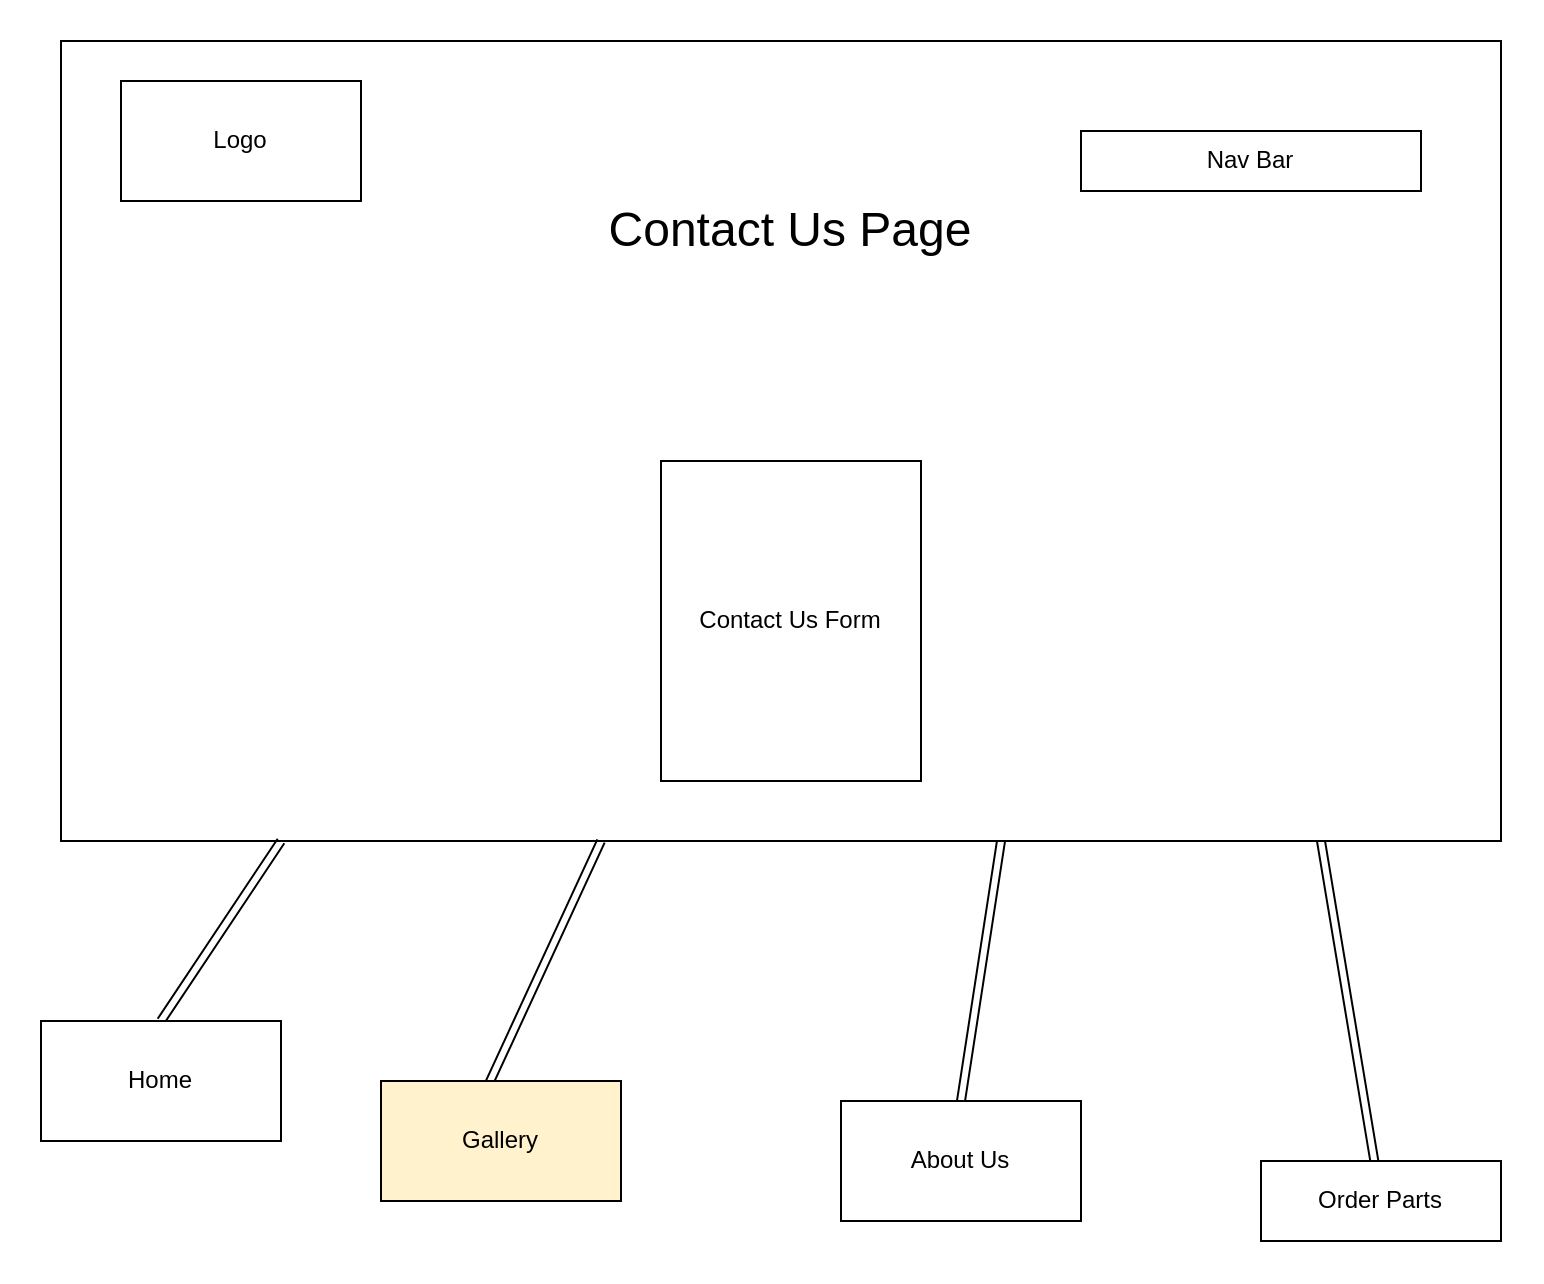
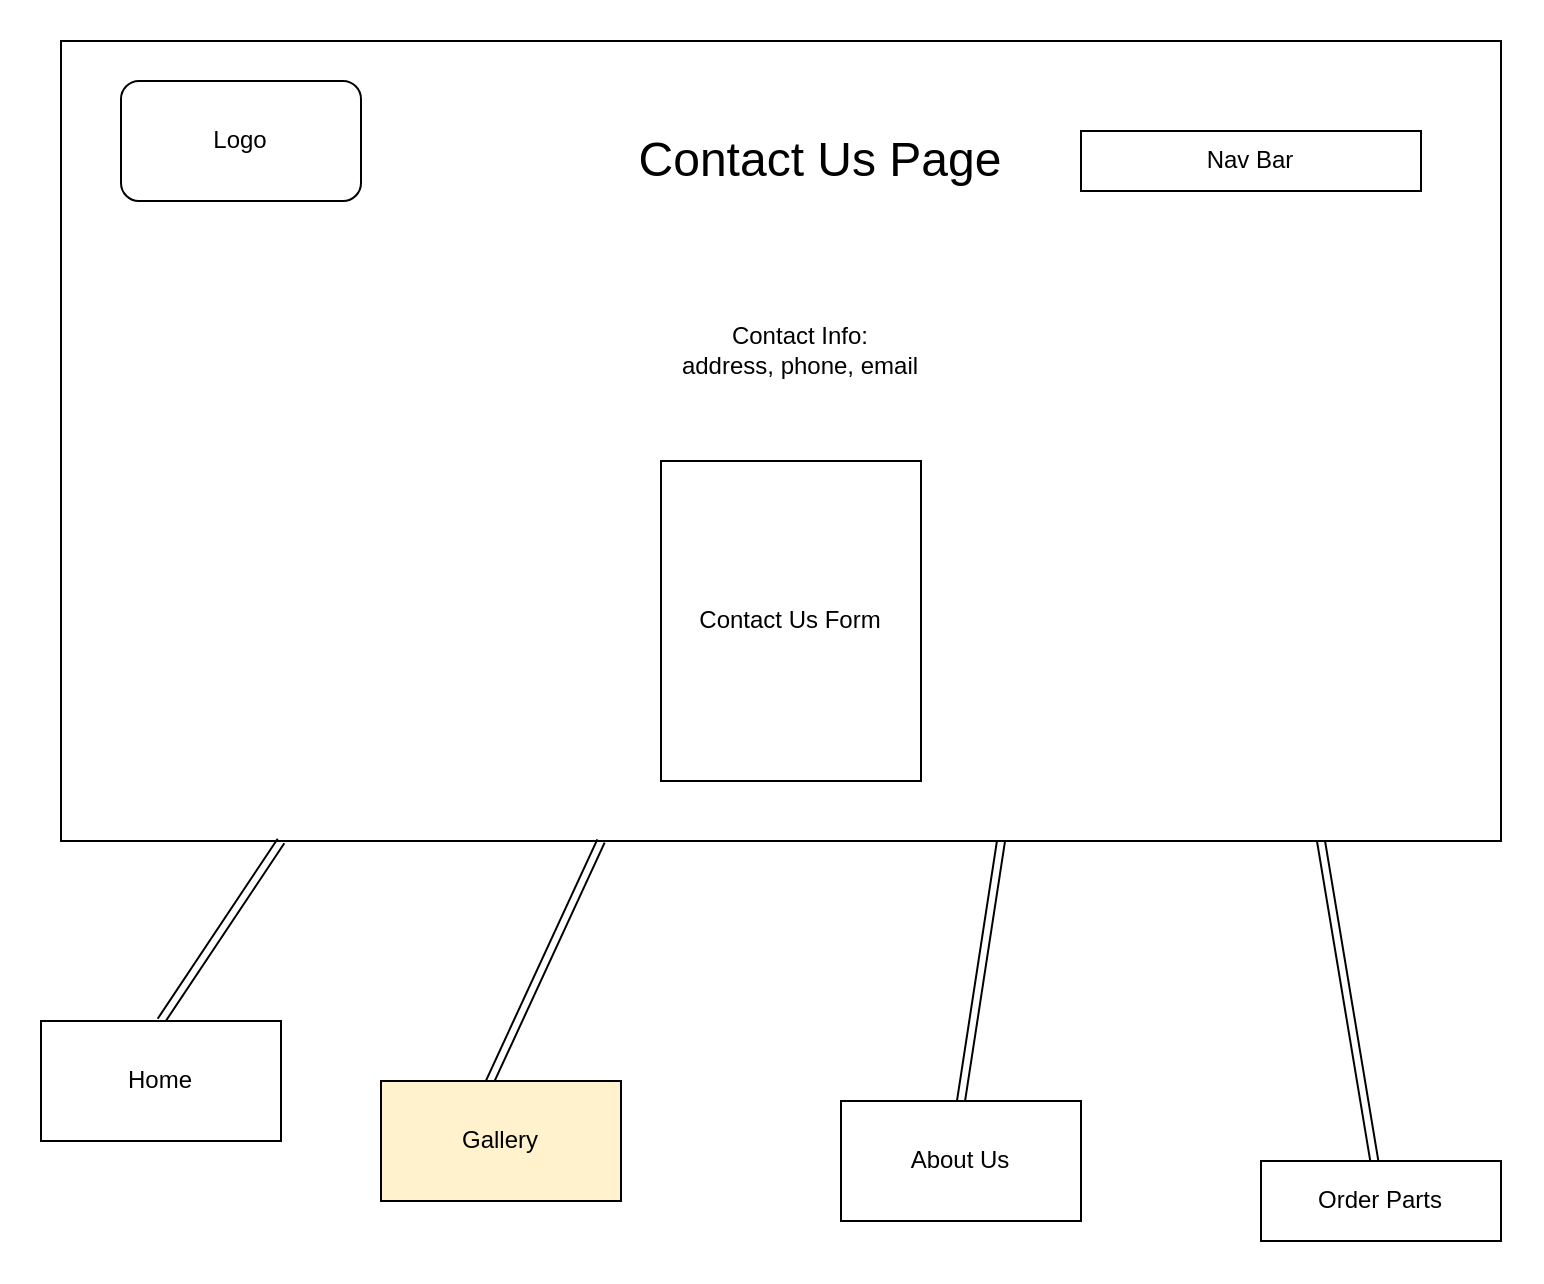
node "Logo": shape rectangle -> rounded rectangle
node "Contact Us Page": moved (791, 231) -> (821, 161)
node "Contact Info: address, phone, email": added
